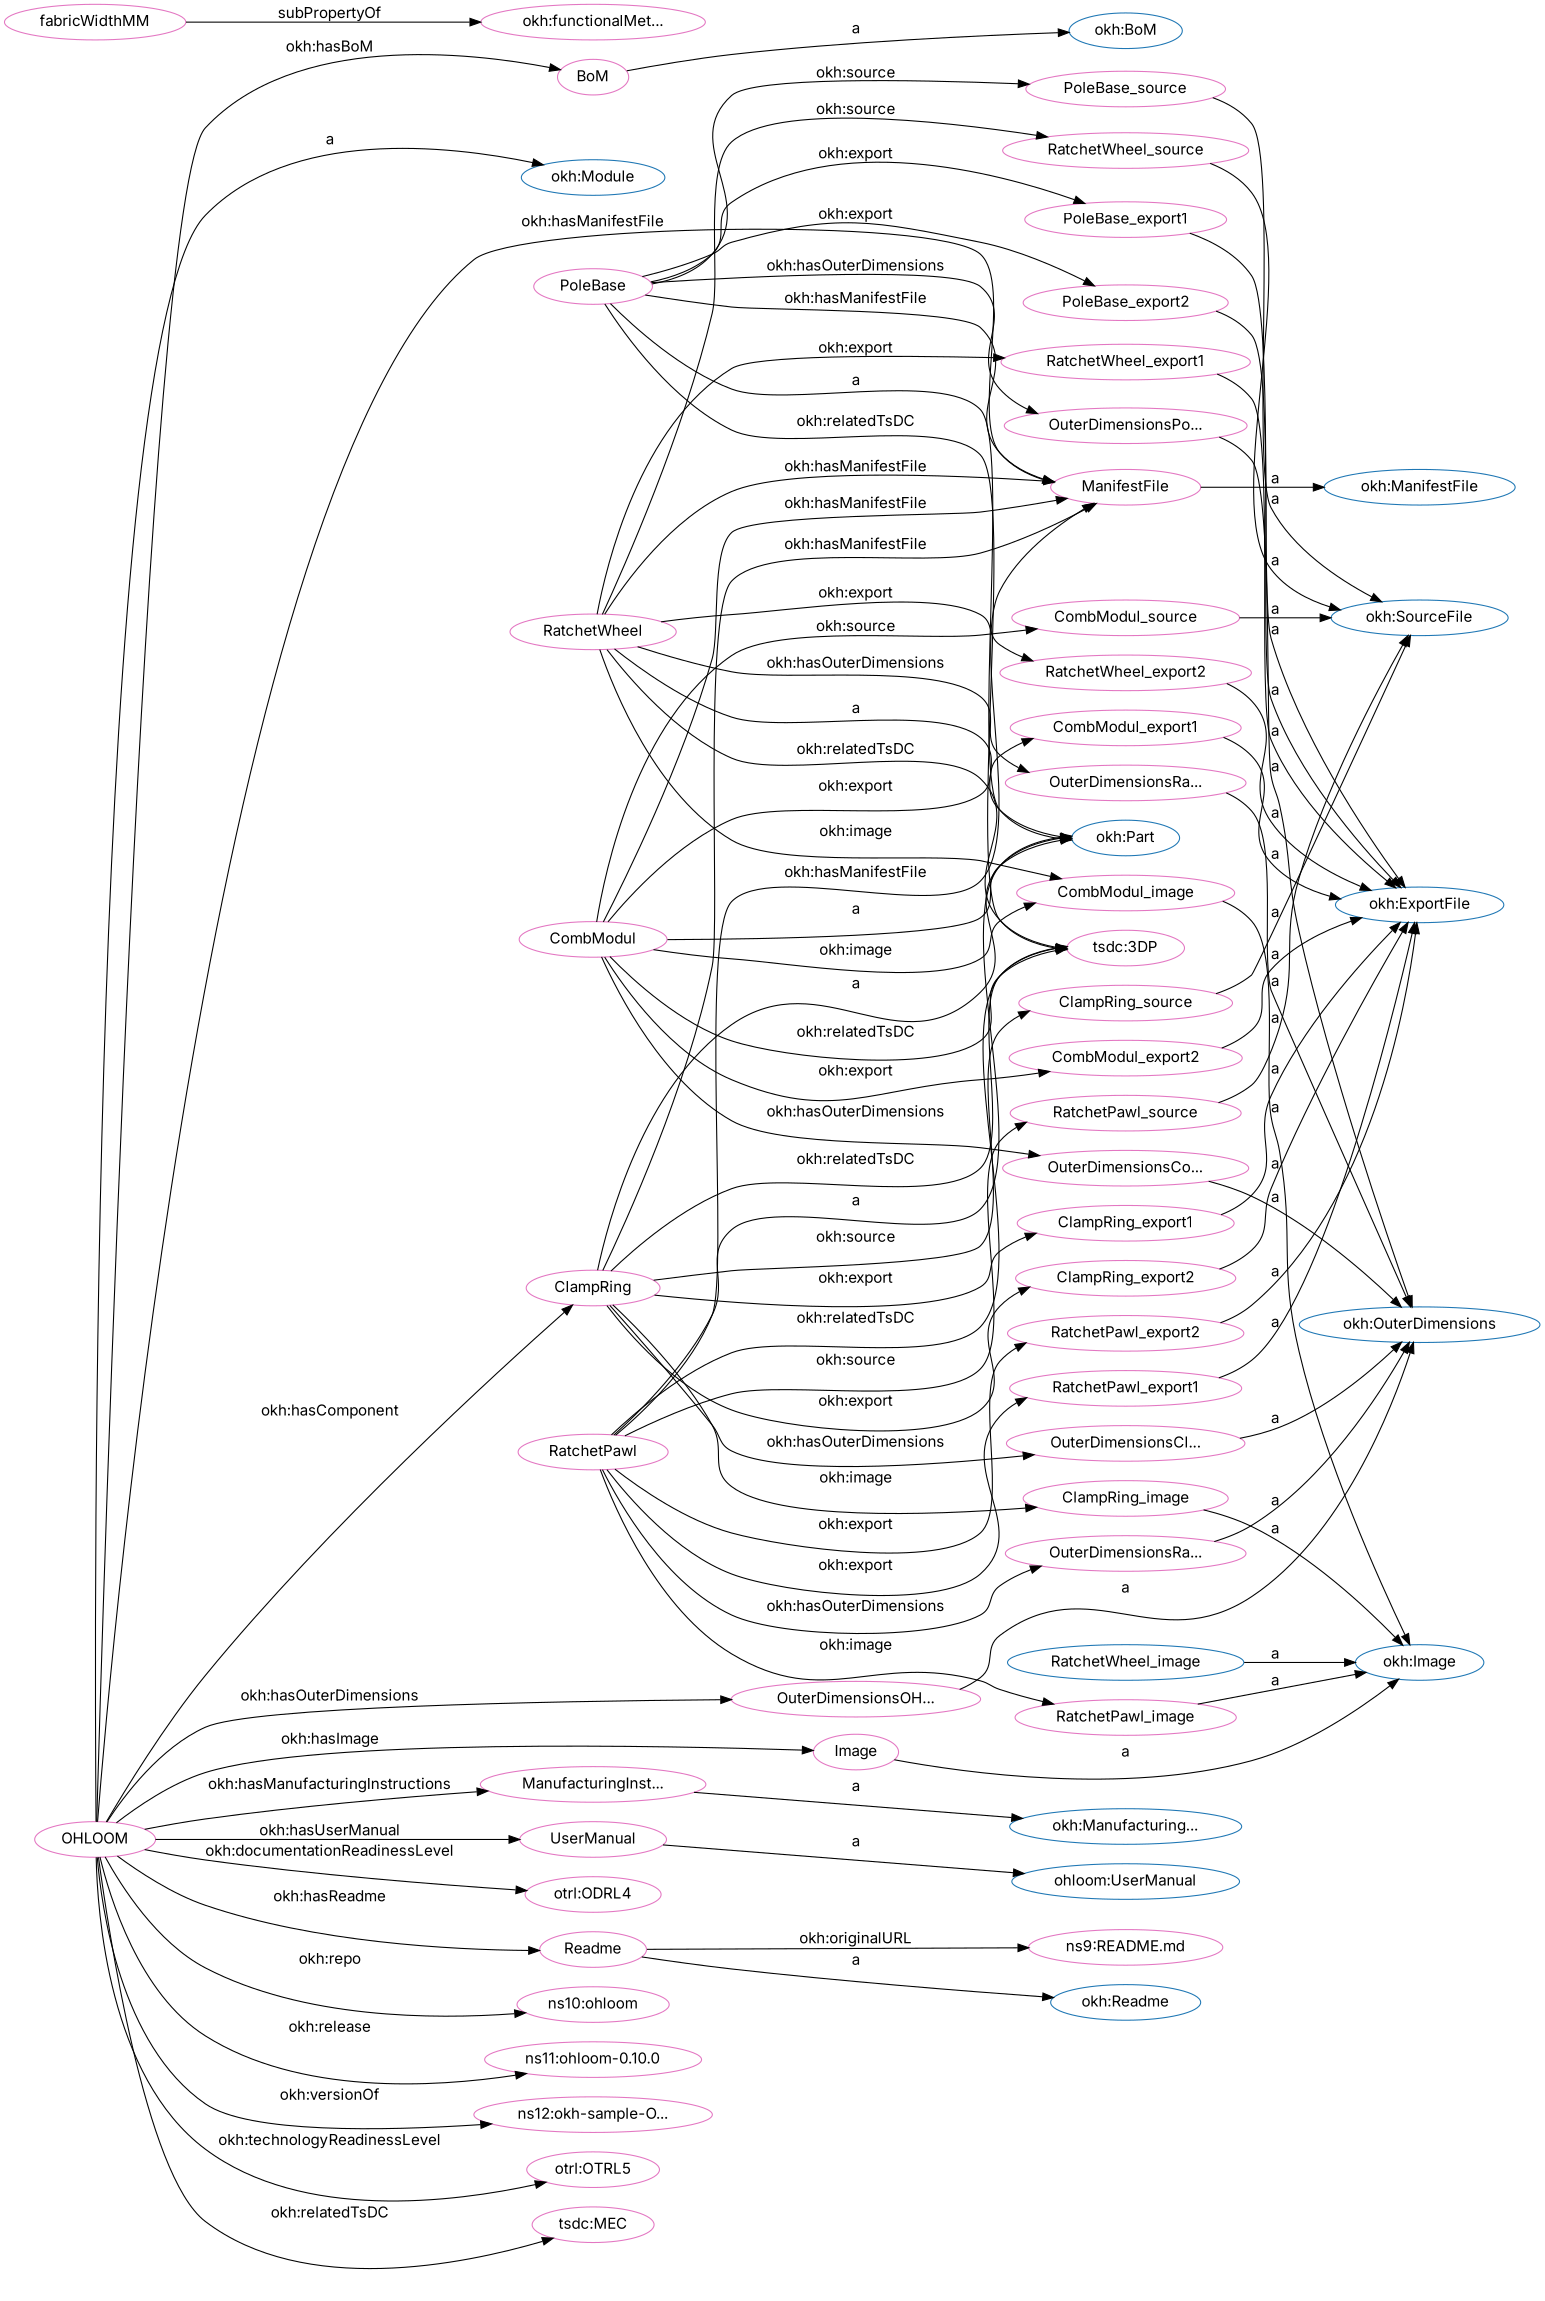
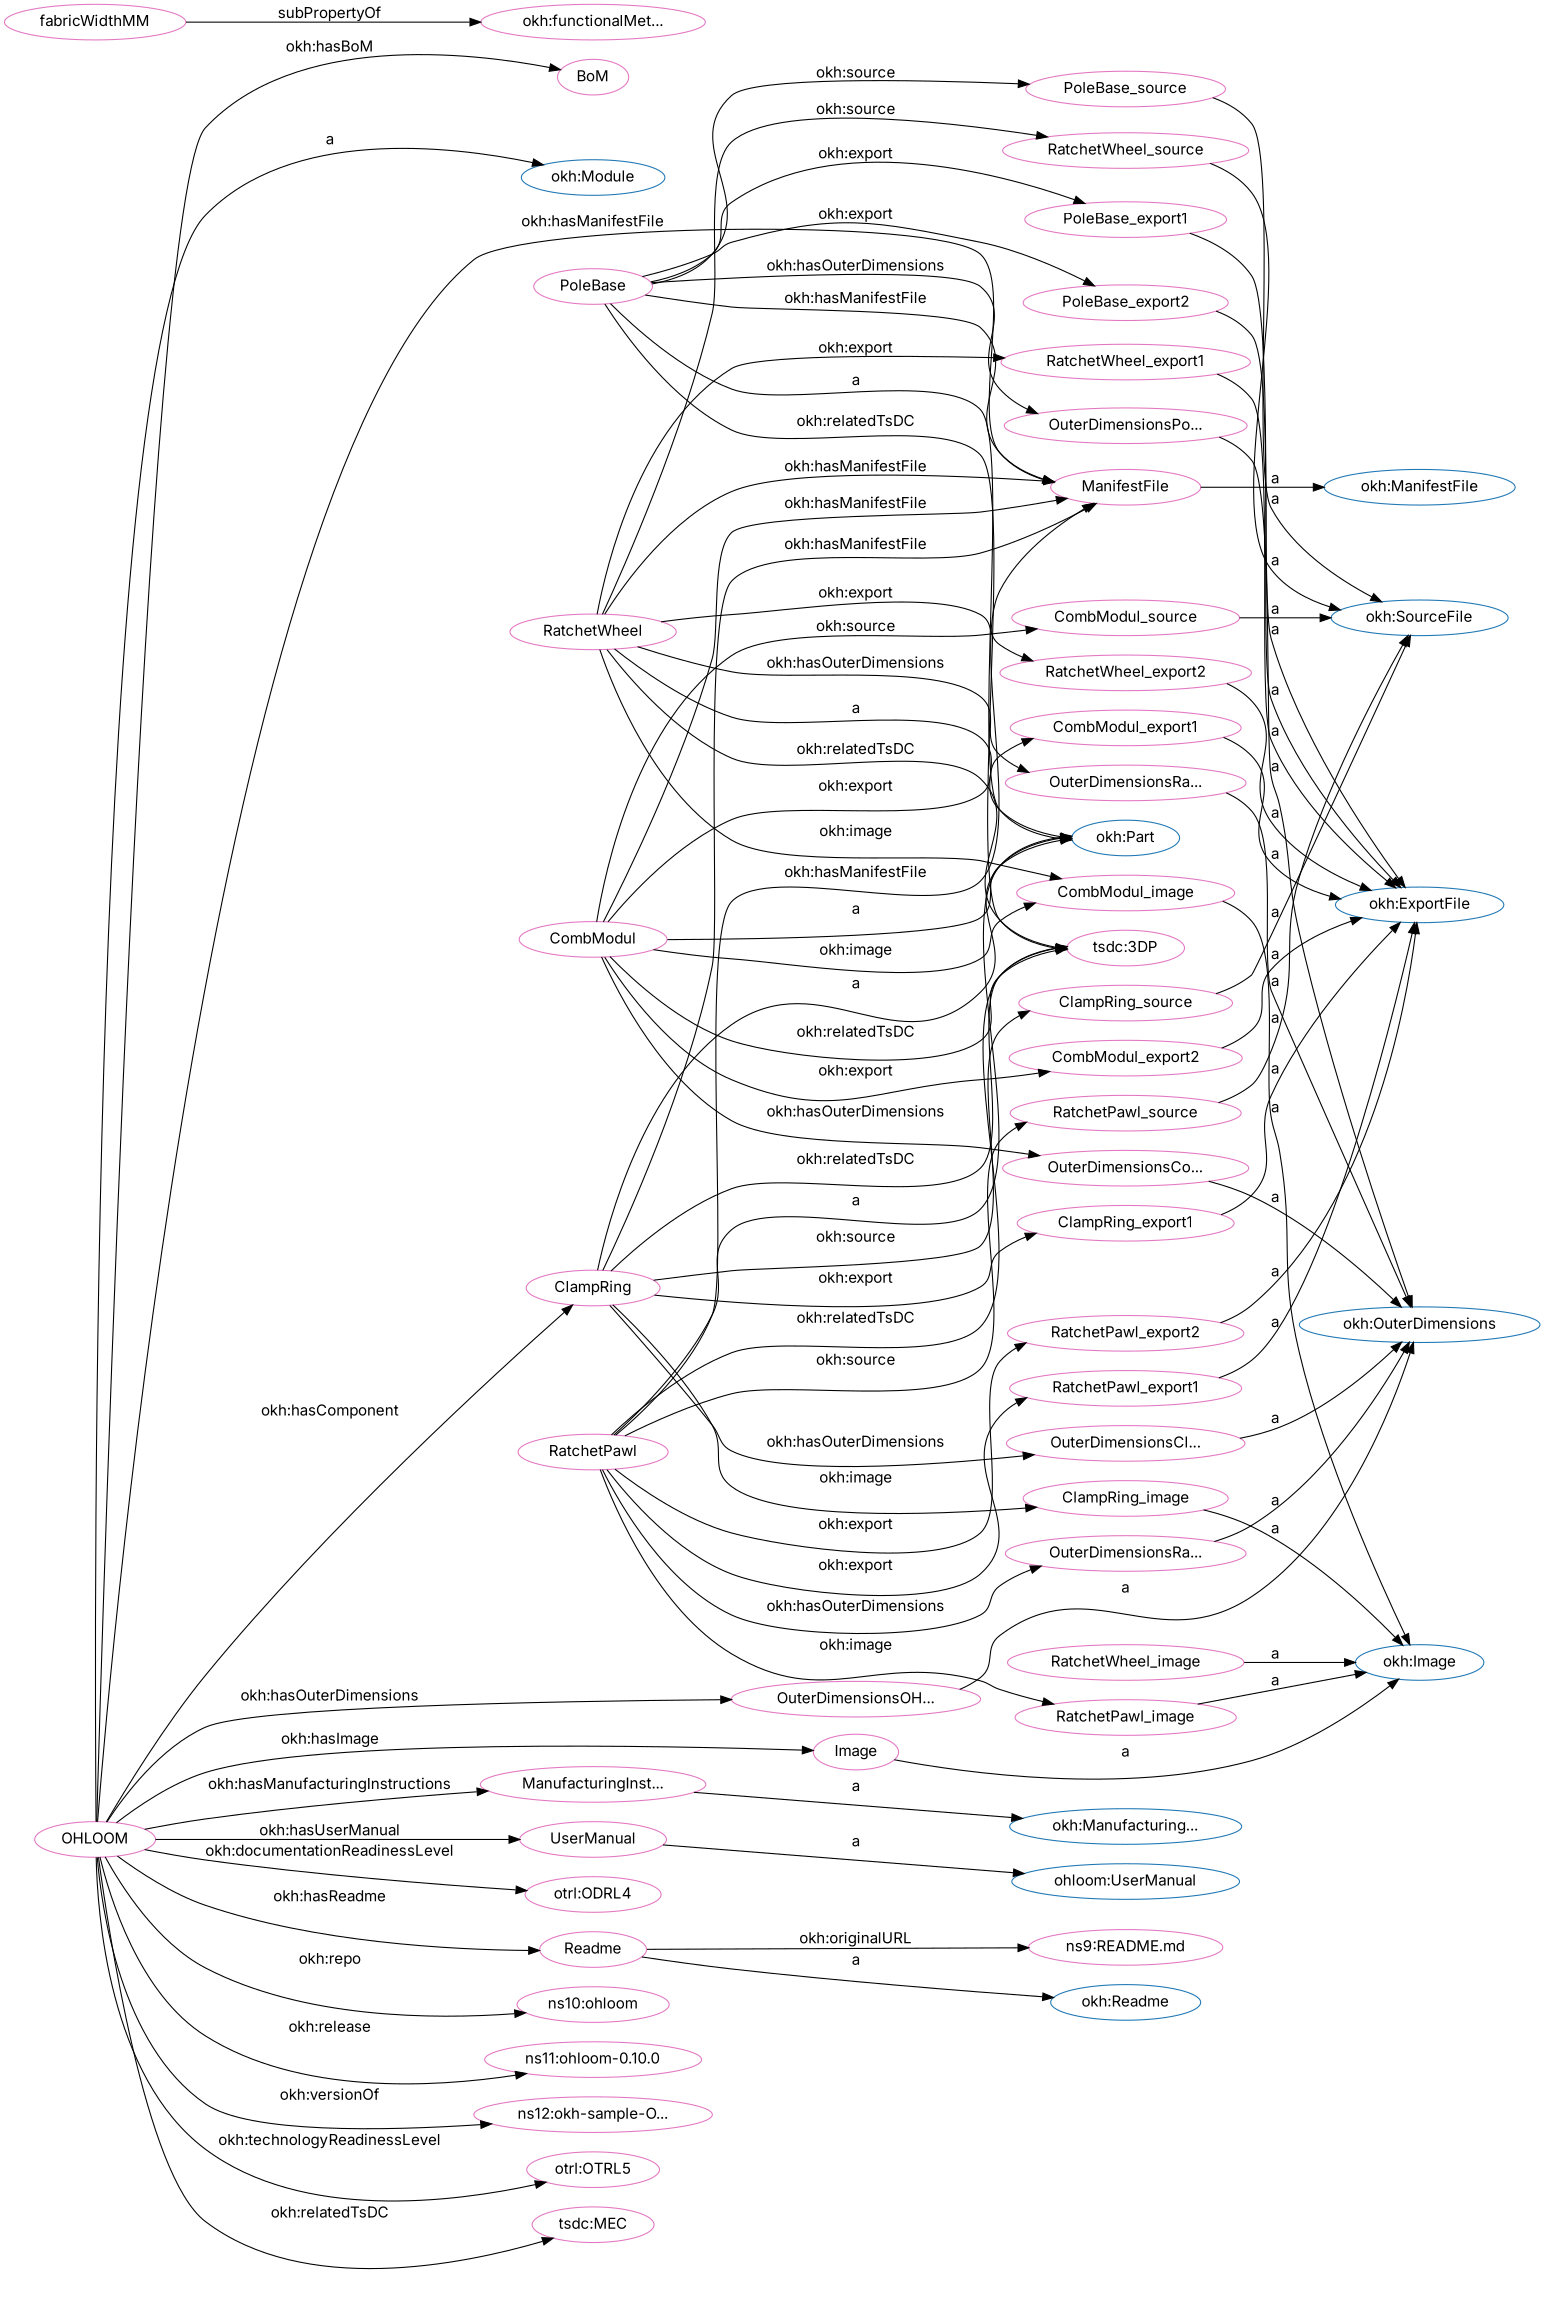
node "okh:BoM": removed
node "ClampRing_export2": removed
node "RatchetWheel_image": color #1f77b4 -> #e377c2
